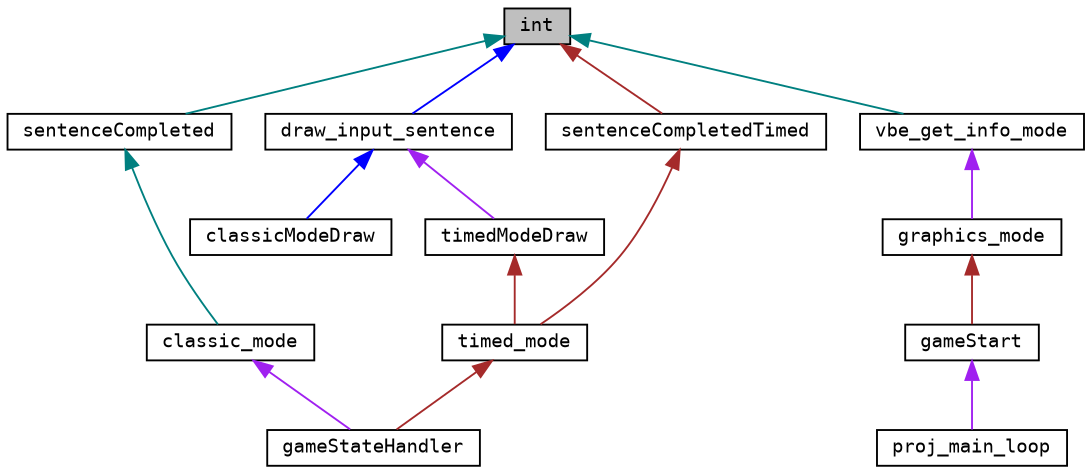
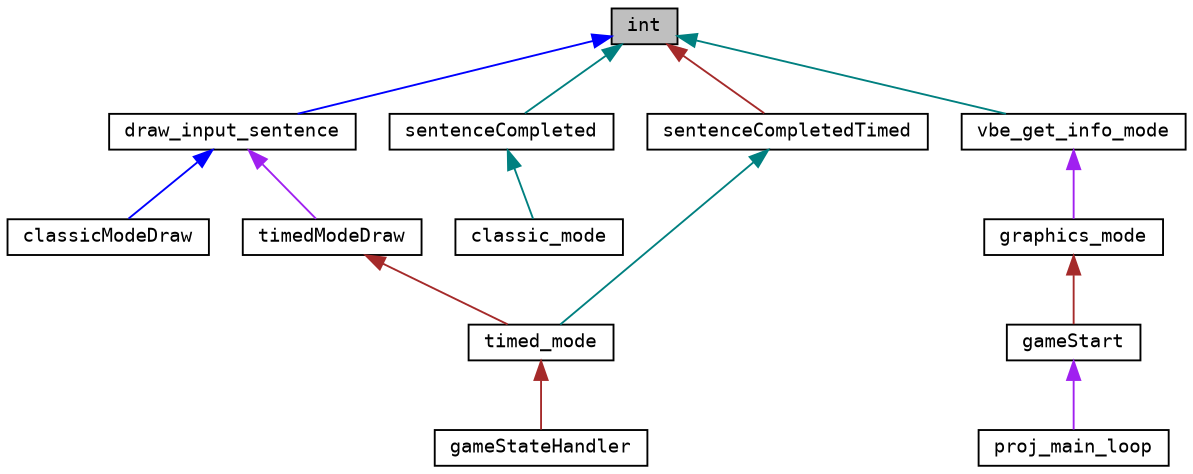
edge "timed_mode" -> "sentenceCompletedTimed": color brown -> teal
edge "gameStateHandler" -> "classic_mode": removed
